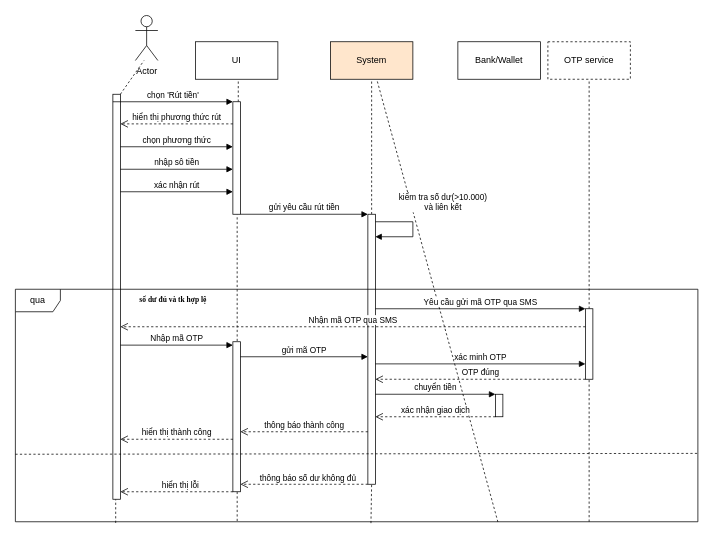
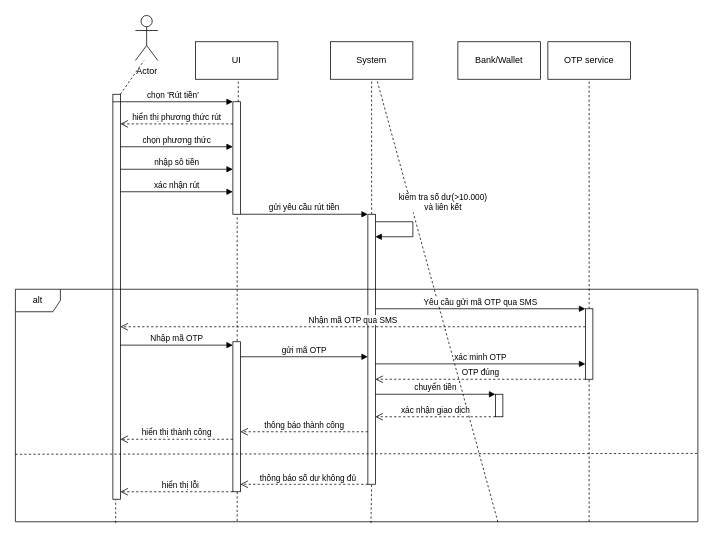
node "System": fillcolor #ffe6cc -> #ffffff
node "OTP service": style dashed -> solid
node "số dư đủ và tk hợp lệ": removed
node "qua": label "qua" -> "alt"
